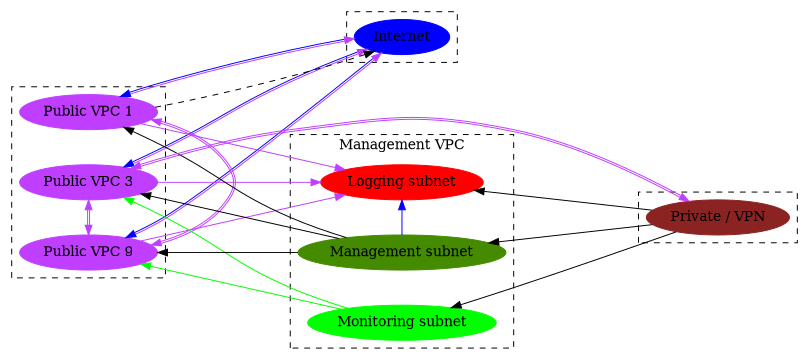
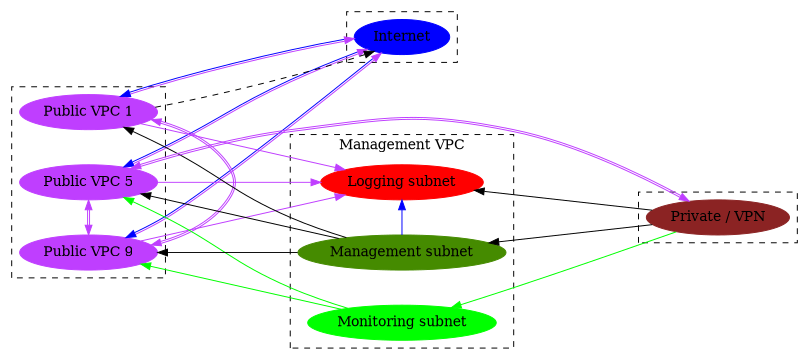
node "Public VPC 3": label "Public VPC 3" -> "Public VPC 5"
edge "Private / VPN" -> "Monitoring subnet": color black -> green
